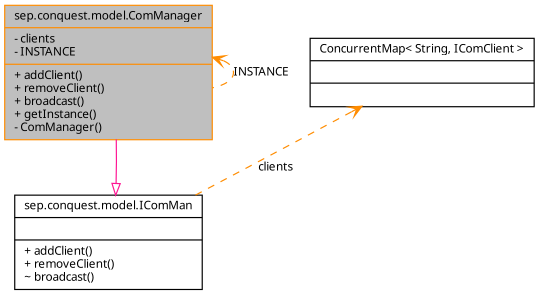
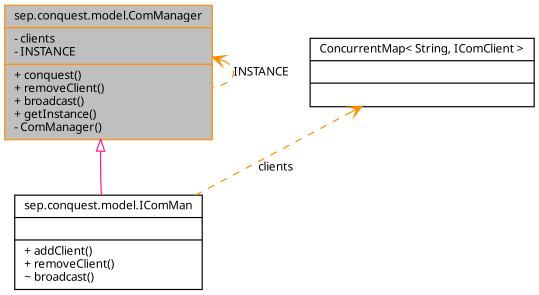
node "sep.conquest.model.ComManager": text "+ addClient()" -> "+ conquest()"
edge "sep.conquest.model.ComManager" -> "sep.conquest.model.IComMan": reversed
